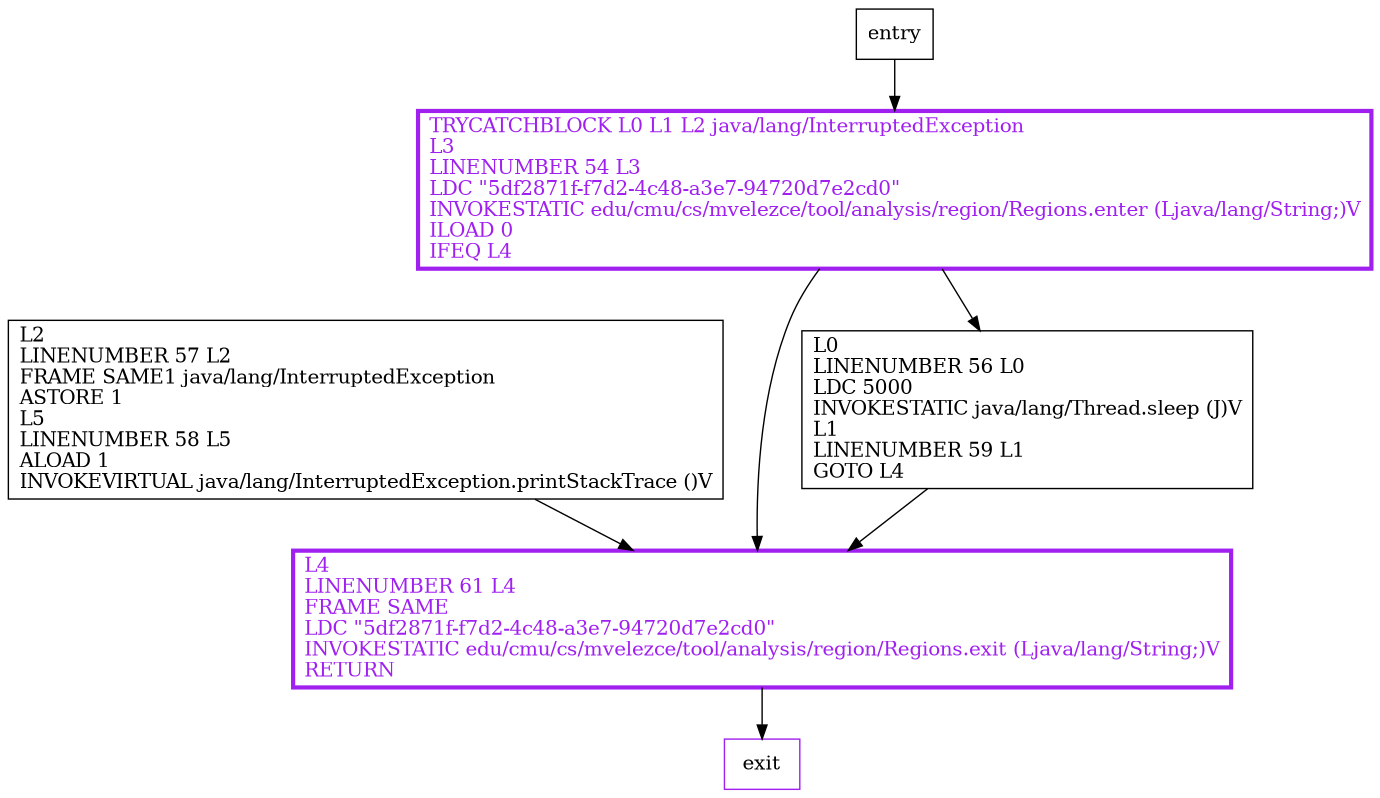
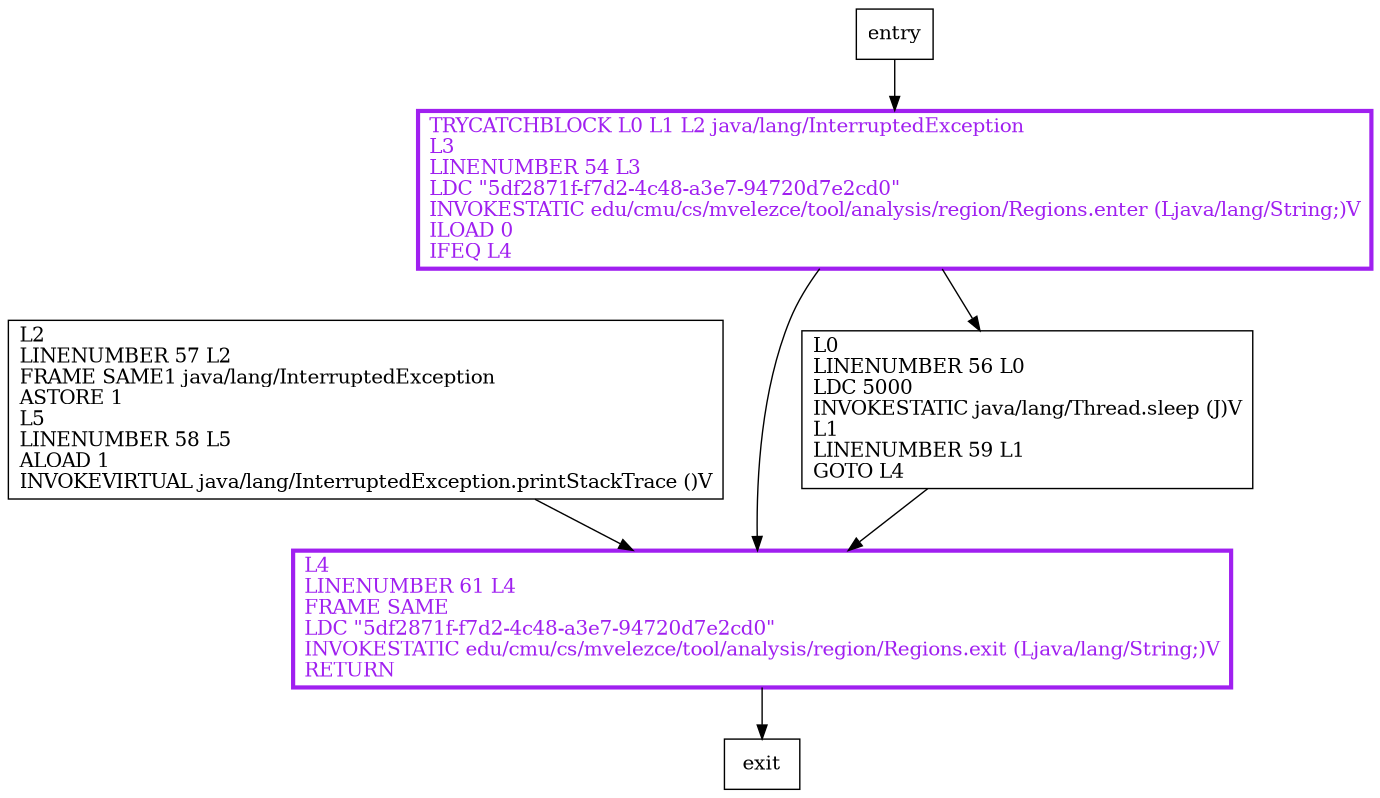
node "exit": color purple -> black
